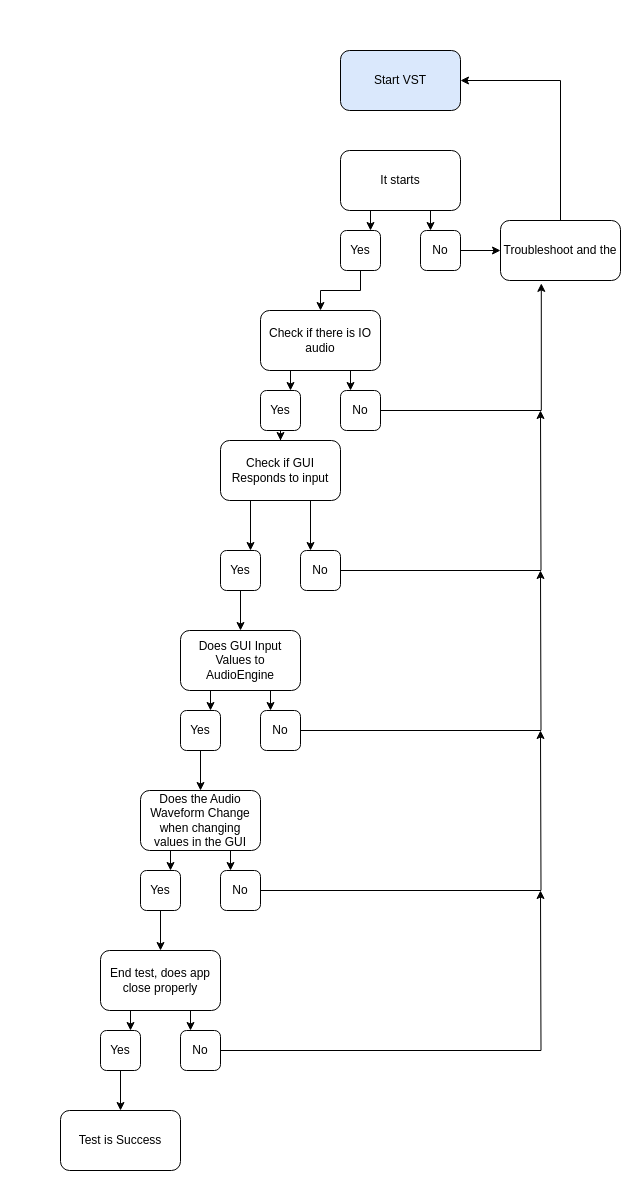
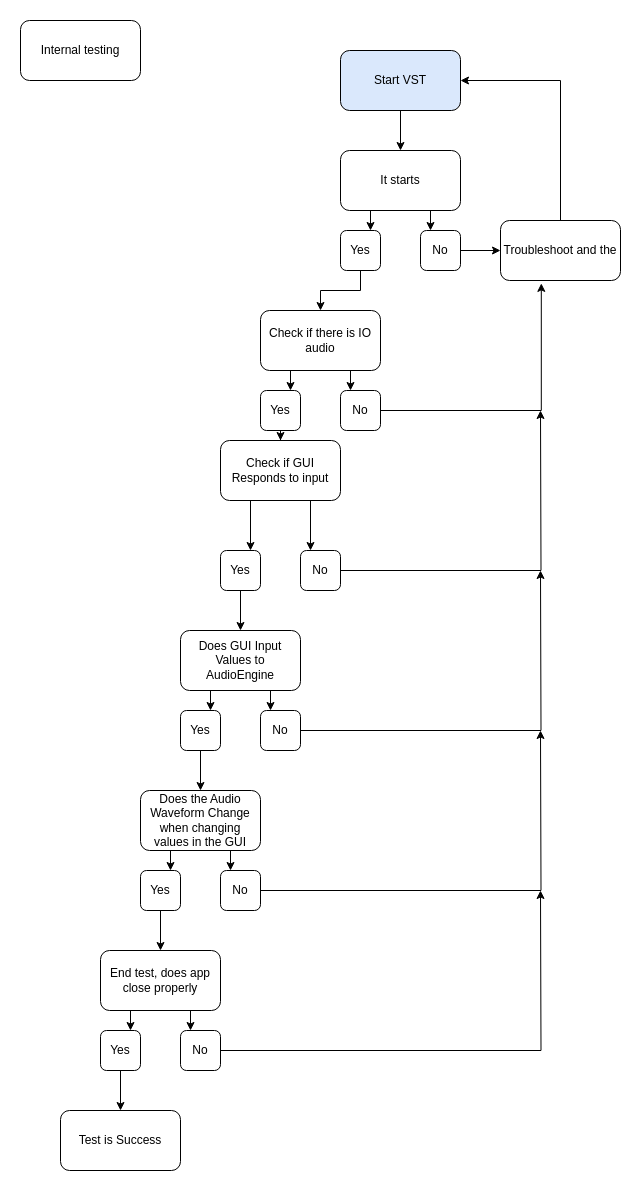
node "Internal testing": added
edge "Start VST" -> "It starts": added
